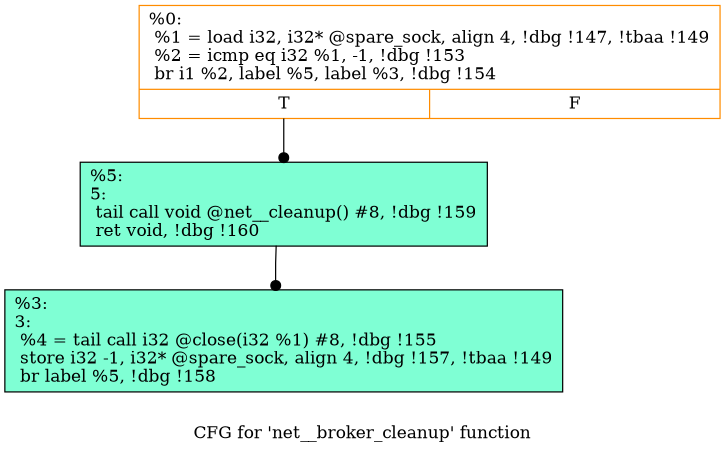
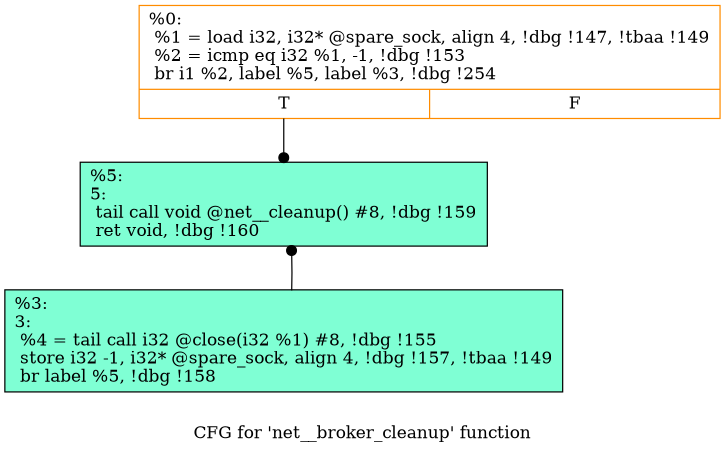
node "%0:": text "br i1 %2, label %5, label %3, !dbg !154" -> "br i1 %2, label %5, label %3, !dbg !254"
edge "%5:" -> "%3:": reversed
